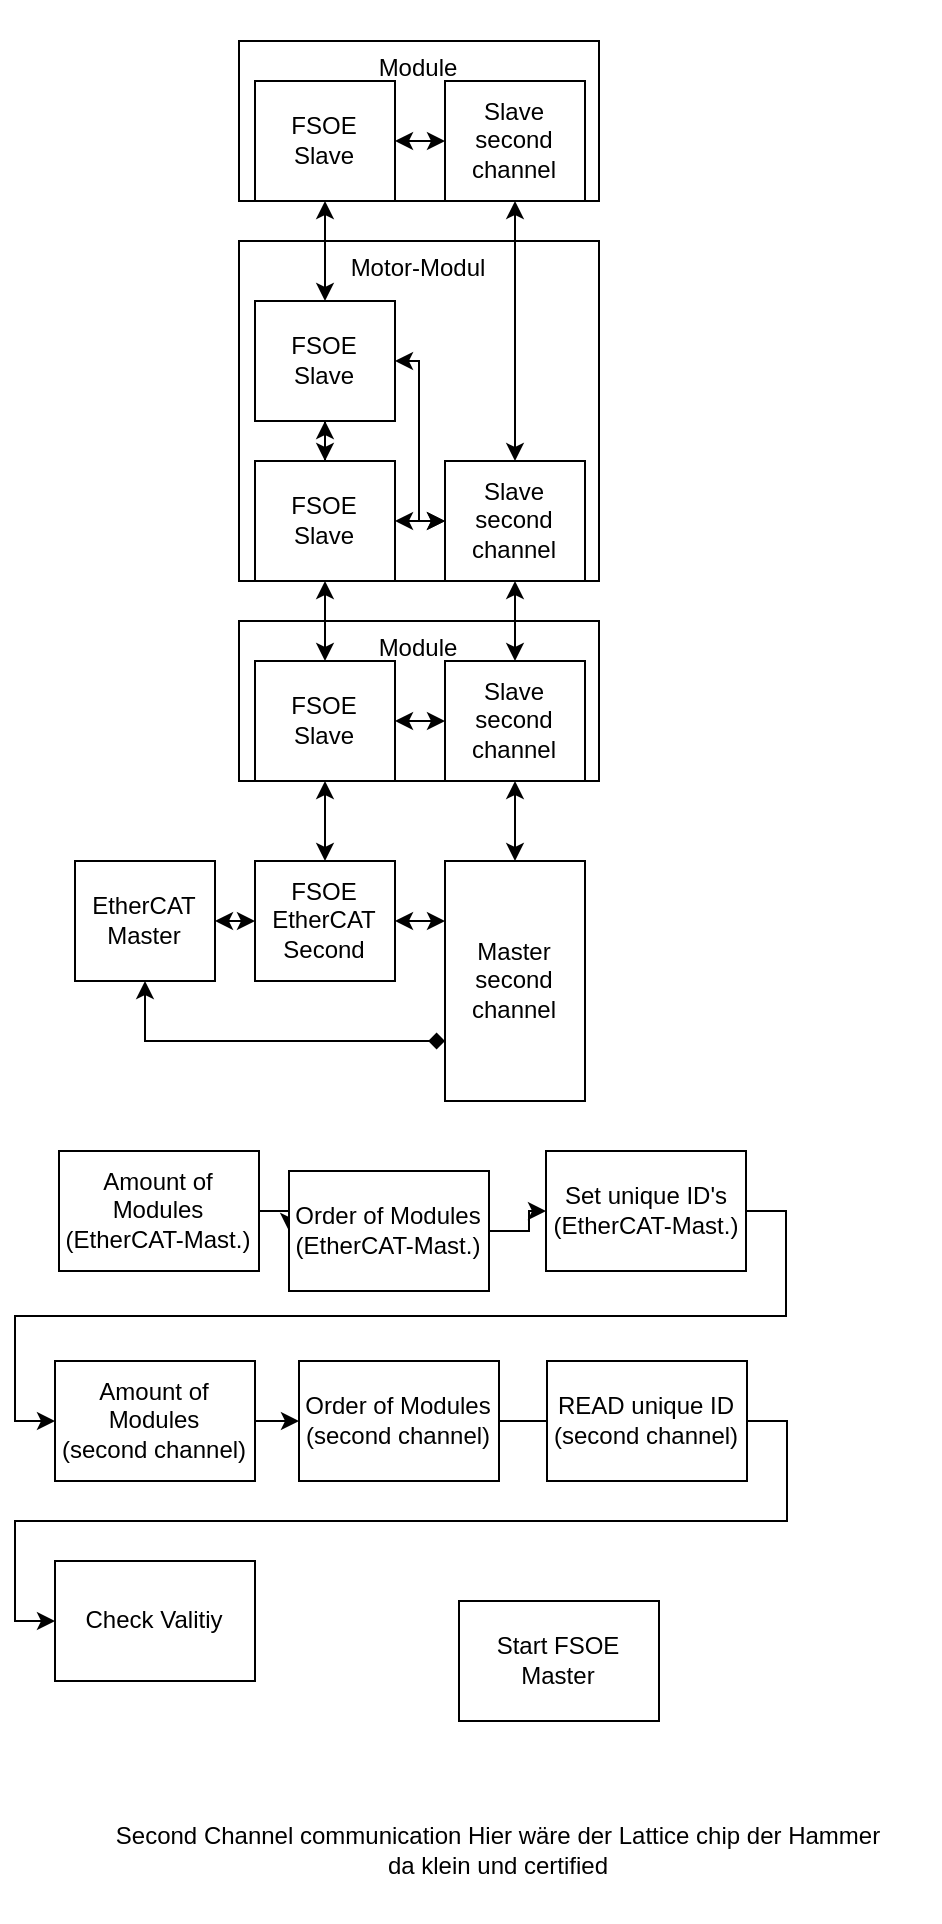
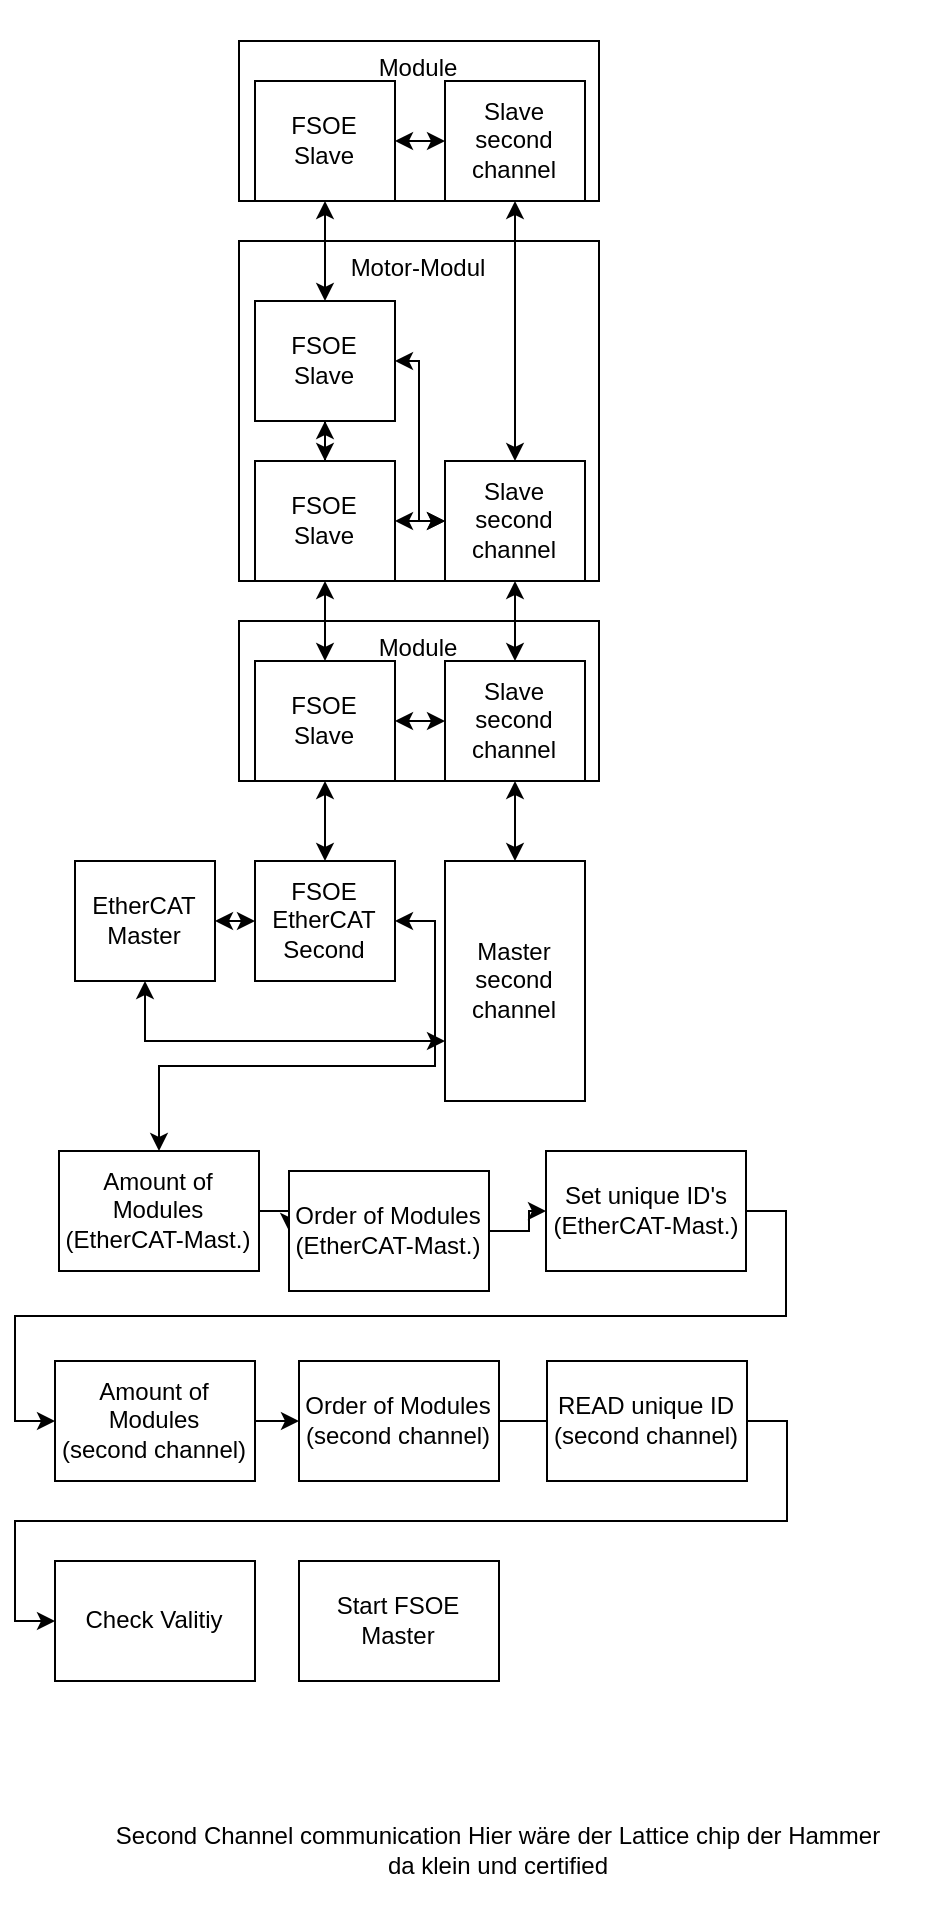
edge "FSOE EtherCAT Second" -- "Master second channel": now "FSOE EtherCAT Second" -- "Amount of Modules (EtherCAT-Mast.)"
edge "EtherCAT Master" -- "Master second channel": arrowhead diamond -> classic
node "Start FSOE Master": moved (559, 1661) -> (399, 1621)
